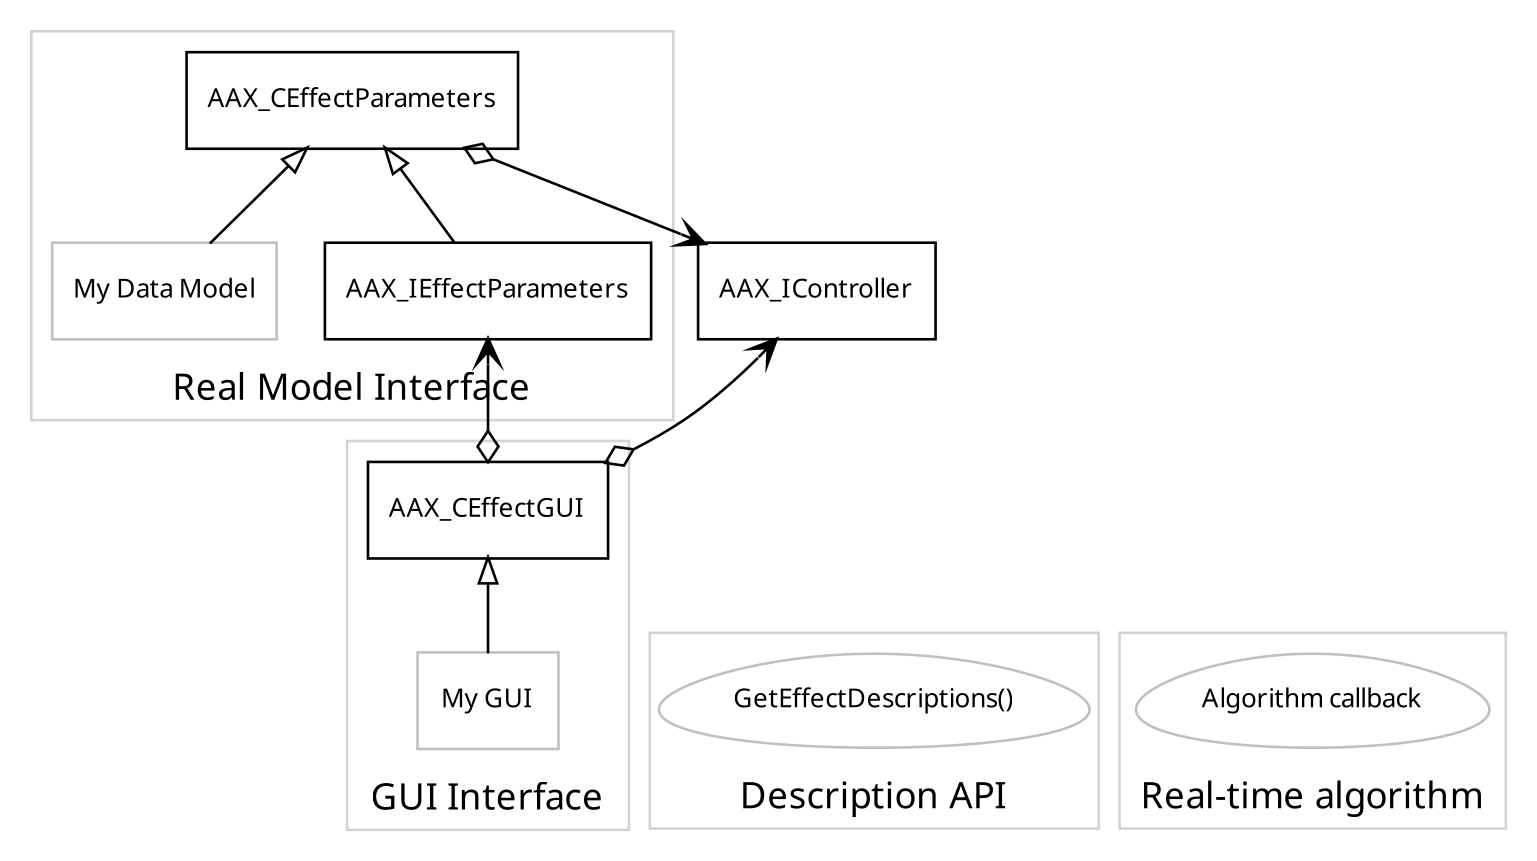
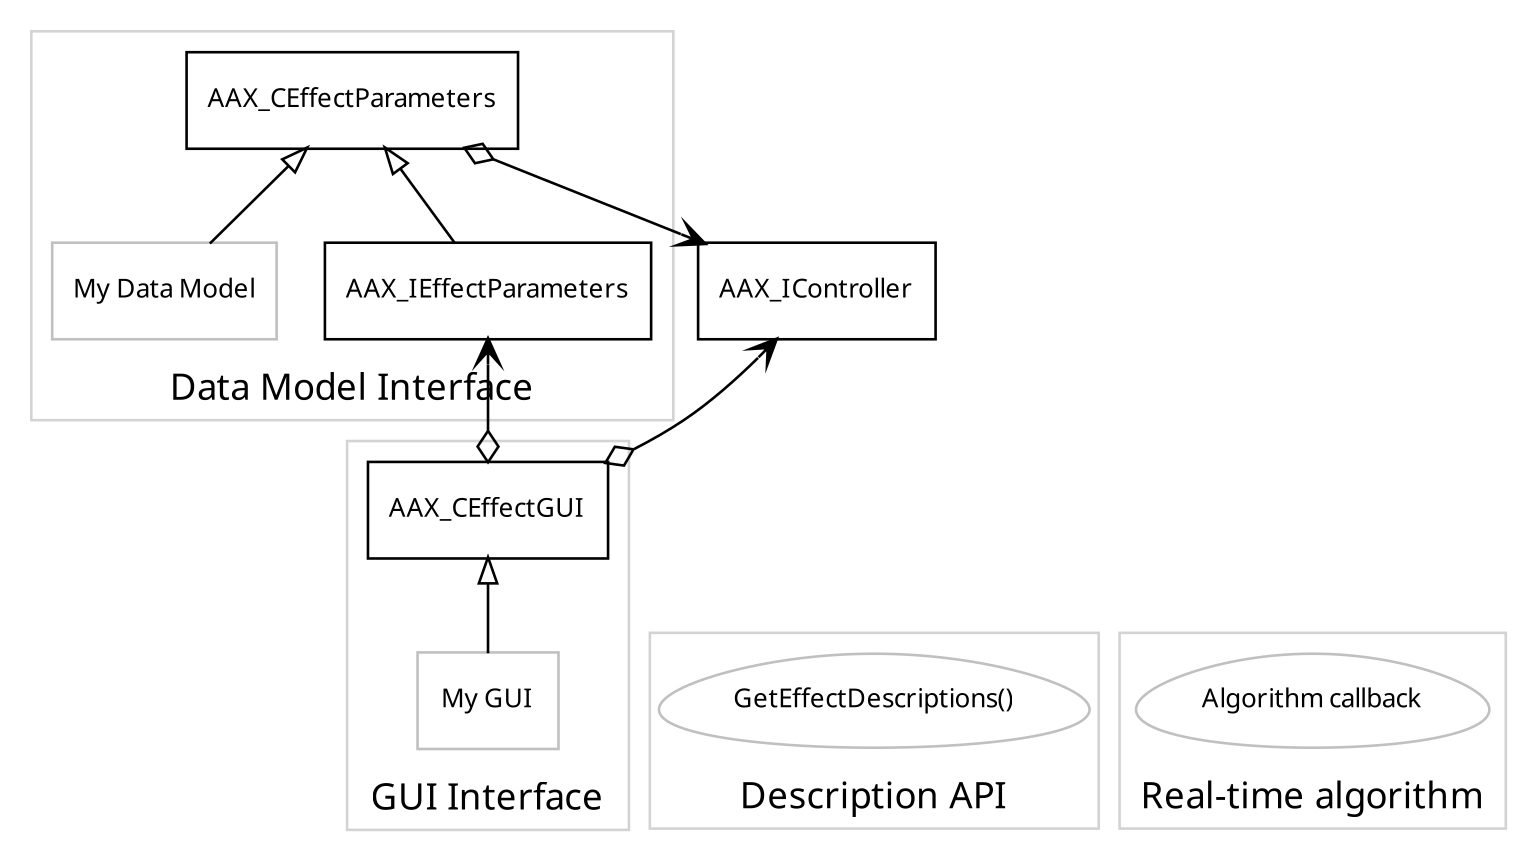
cluster "Real Model Interface": label "Real Model Interface" -> "Data Model Interface"
